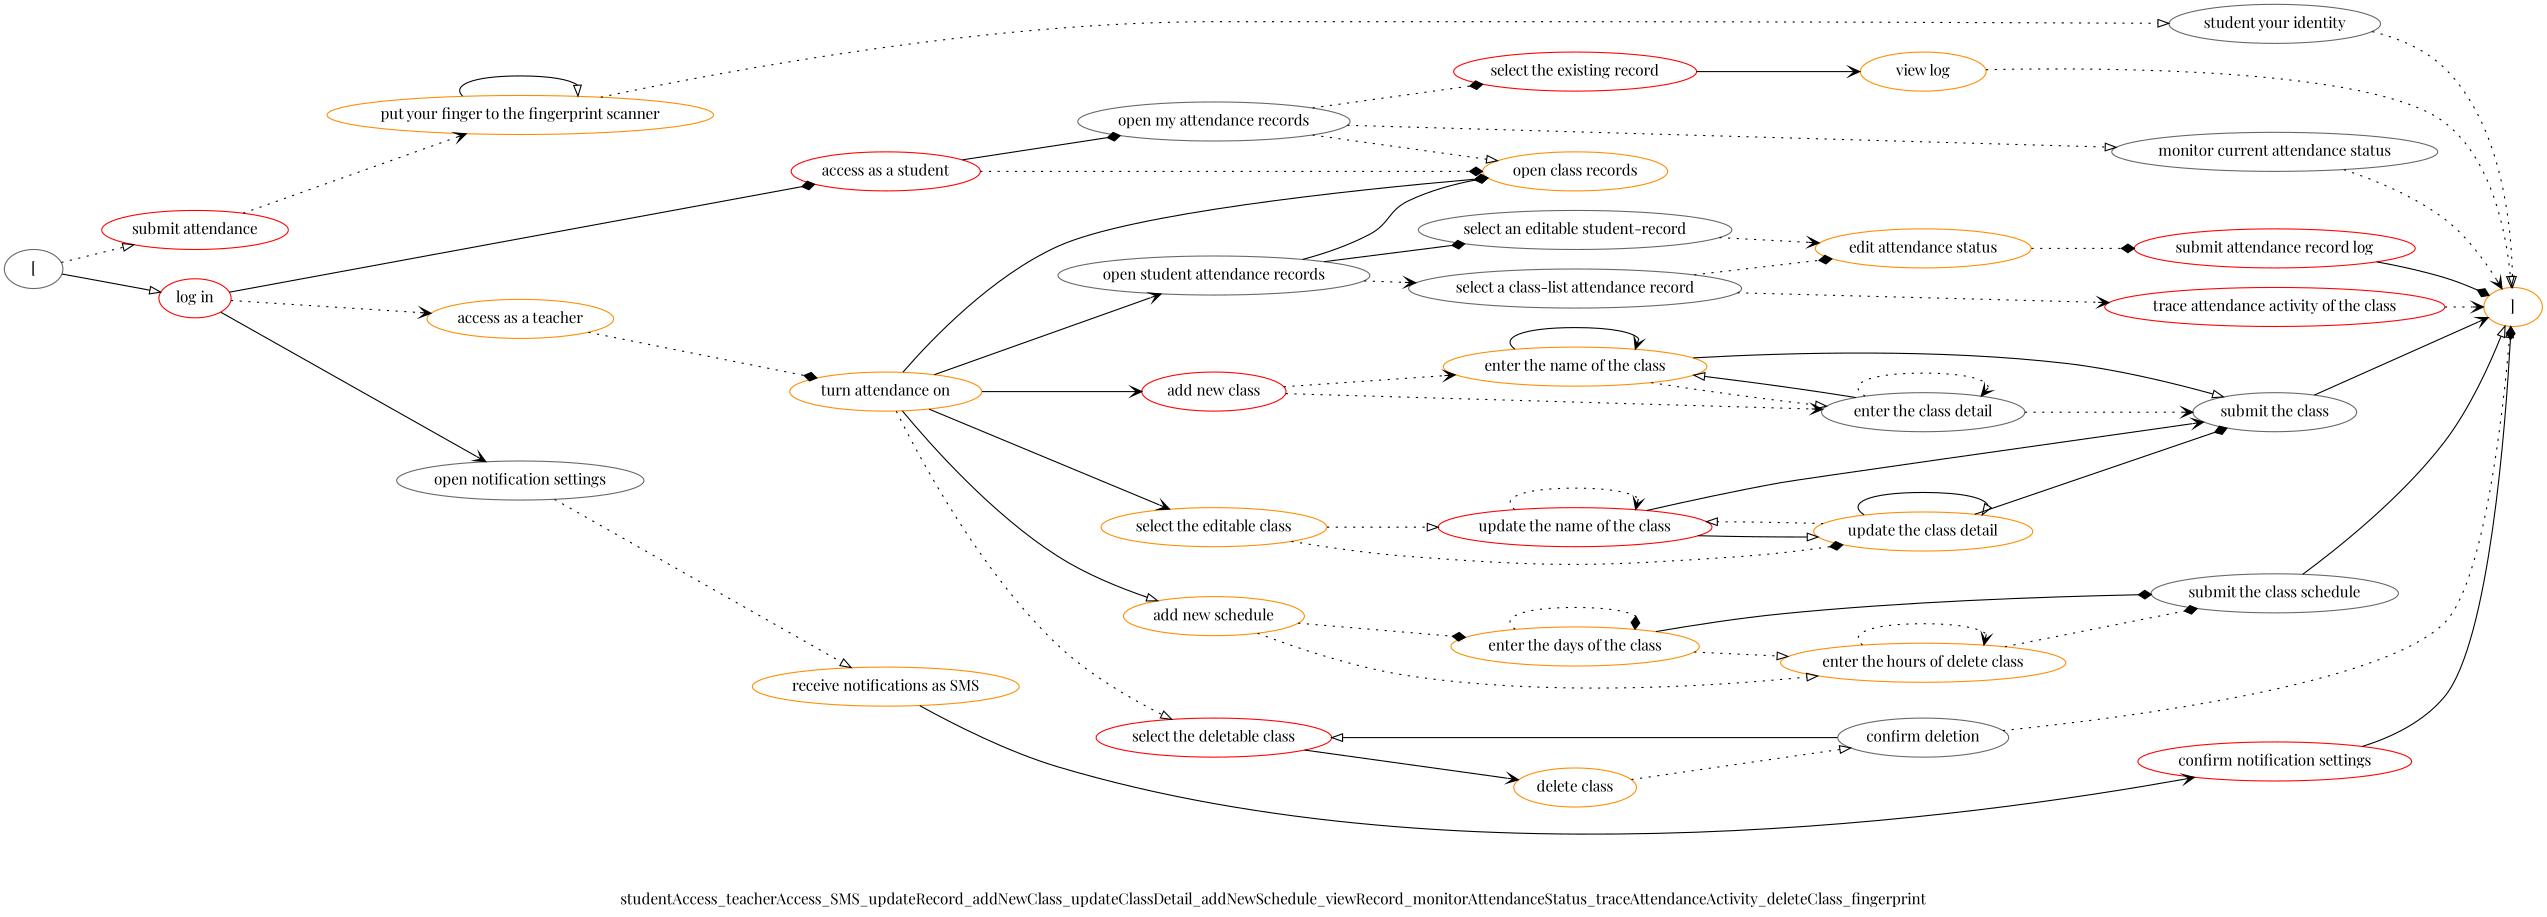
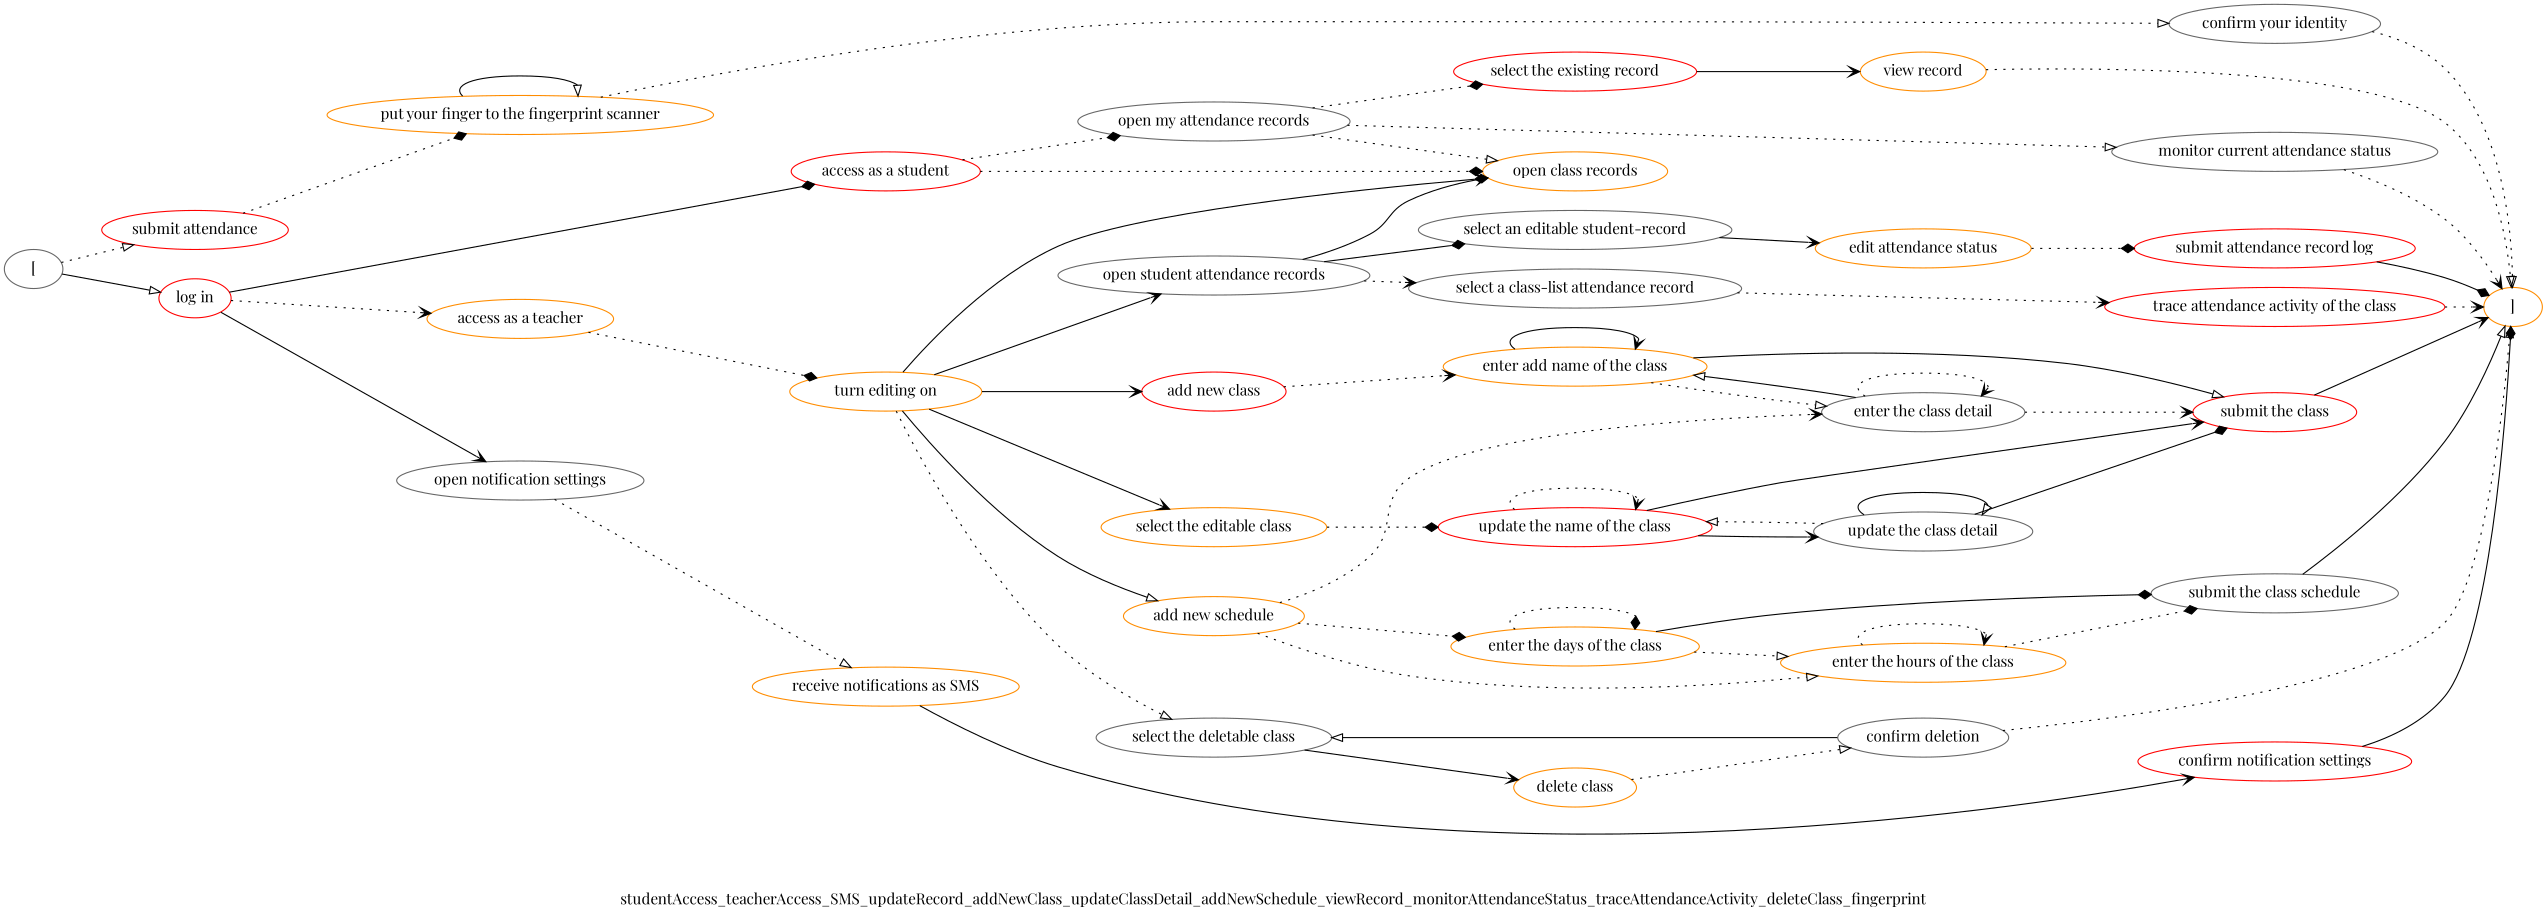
node "student your identity": label "student your identity" -> "confirm your identity"
node "view log": label "view log" -> "view record"
edge "access as a student" -> "open my attendance records": style solid -> dotted
edge "submit attendance" -> "put your finger to the fingerprint scanner": arrowhead vee -> diamond
edge "open student attendance records" -> "open class records": arrowhead diamond -> vee
edge "select an editable student-record" -> "edit attendance status": style dotted -> solid
edge "select a class-list attendance record" -> "edit attendance status": removed
node "enter the name of the class": label "enter the name of the class" -> "enter add name of the class"
node "turn attendance on": label "turn attendance on" -> "turn editing on"
edge "add new class" -> "enter the class detail": now "add new schedule" -> "enter the class detail"
node "submit the class": color gray40 -> red
edge "select the editable class" -> "update the name of the class": arrowhead onormal -> diamond
node "update the class detail": color darkorange -> gray40
edge "update the name of the class" -> "update the class detail": arrowhead onormal -> vee
edge "select the editable class" -> "update the class detail": removed
node "enter the hours of delete class": label "enter the hours of delete class" -> "enter the hours of the class"
node "select the deletable class": color red -> gray40
